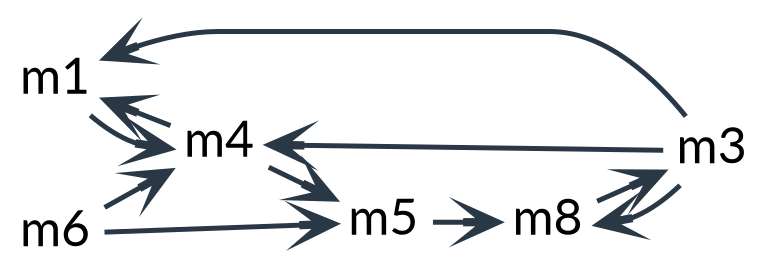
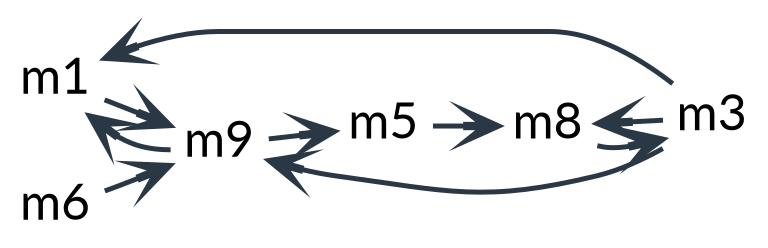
node "m4": label "m4" -> "m9"
edge "m6" -> "m5": removed
